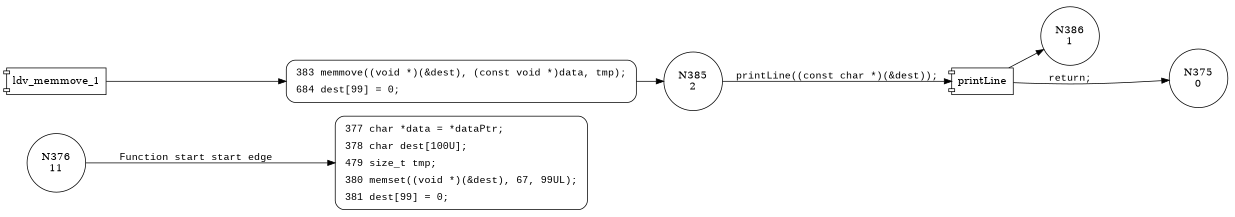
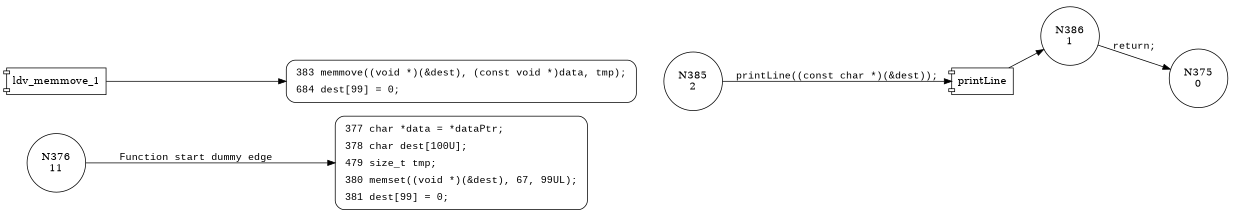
edge "383" -> "N385 2": removed
edge "printLine" -> "N375 0": now "N386 1" -> "N375 0"
edge "N376 11" -> "377": label "Function start start edge" -> "Function start dummy edge"
